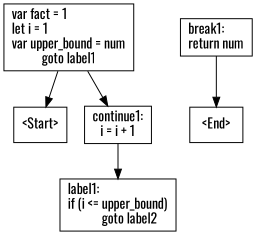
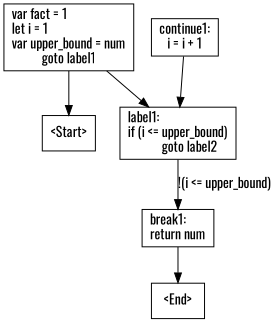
edge "var fact = 1 let i = 1 var upper_bound = num goto label1" -> "continue1: i = i + 1": now "var fact = 1 let i = 1 var upper_bound = num goto label1" -> "label1: if (i <= upper_bound) goto label2"
edge "label1: if (i <= upper_bound) goto label2" -> "break1: return num": added, label "!(i <= upper_bound)"
